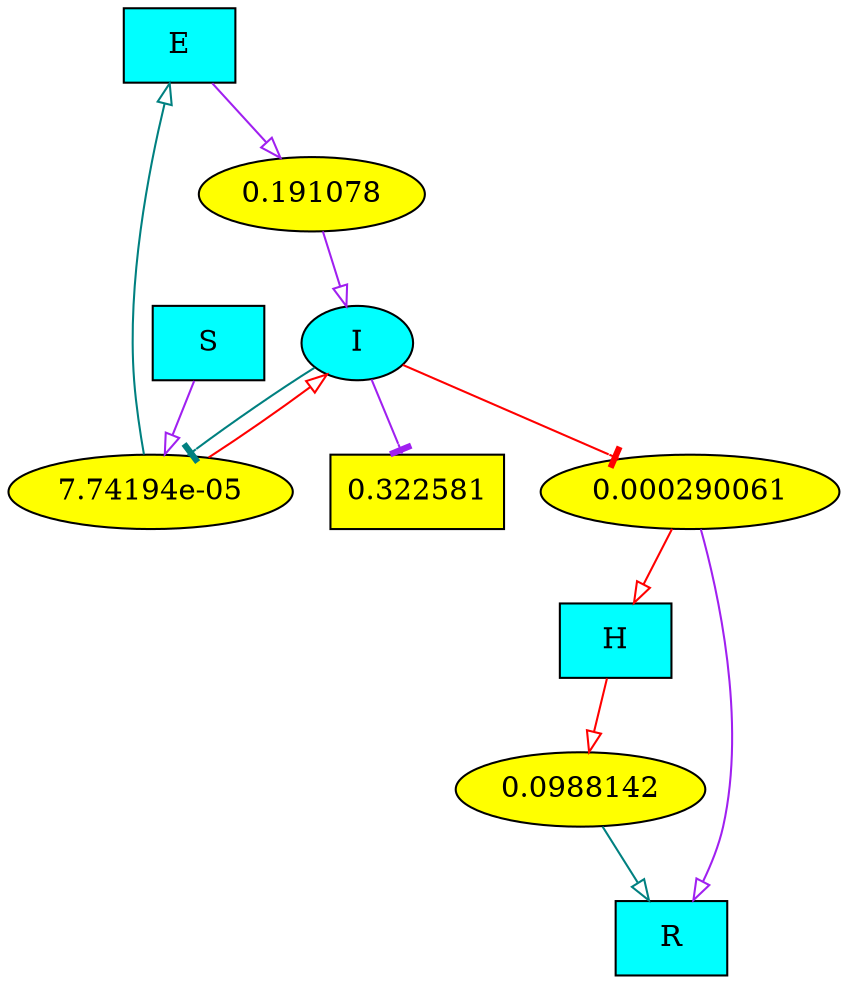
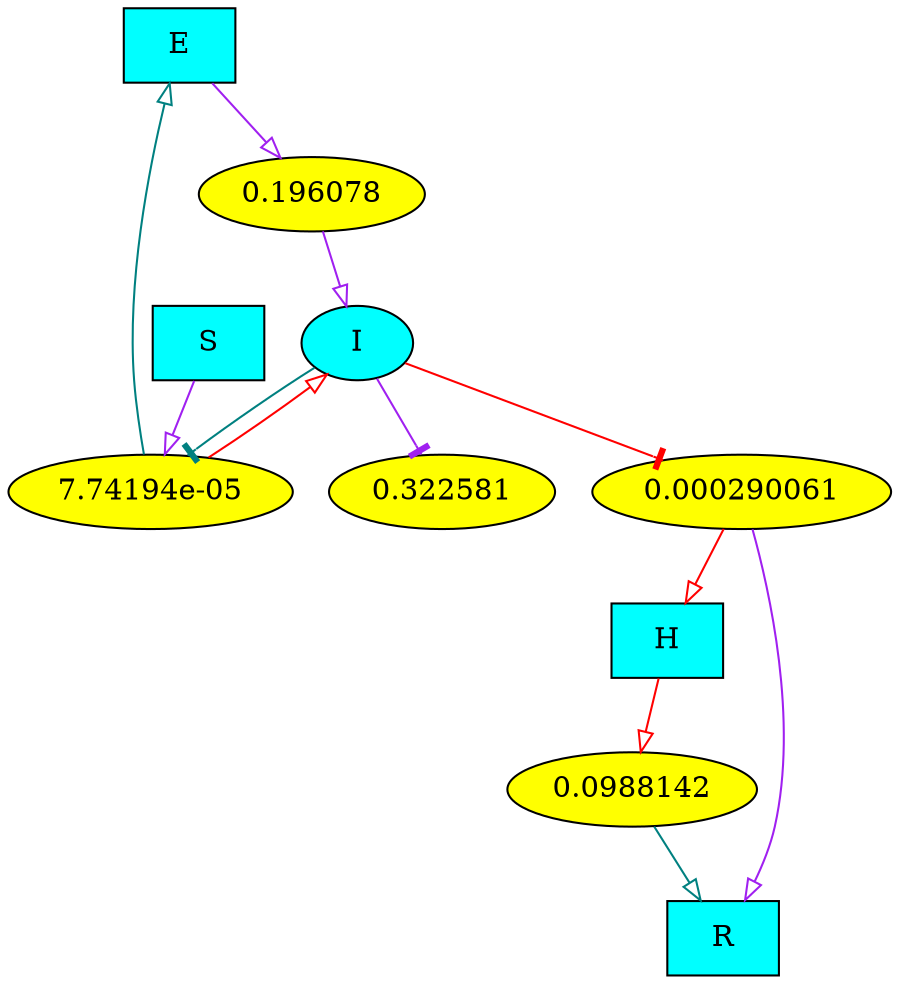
node "0.191078": label "0.191078" -> "0.196078"
node "0.322581": shape box -> ellipse
